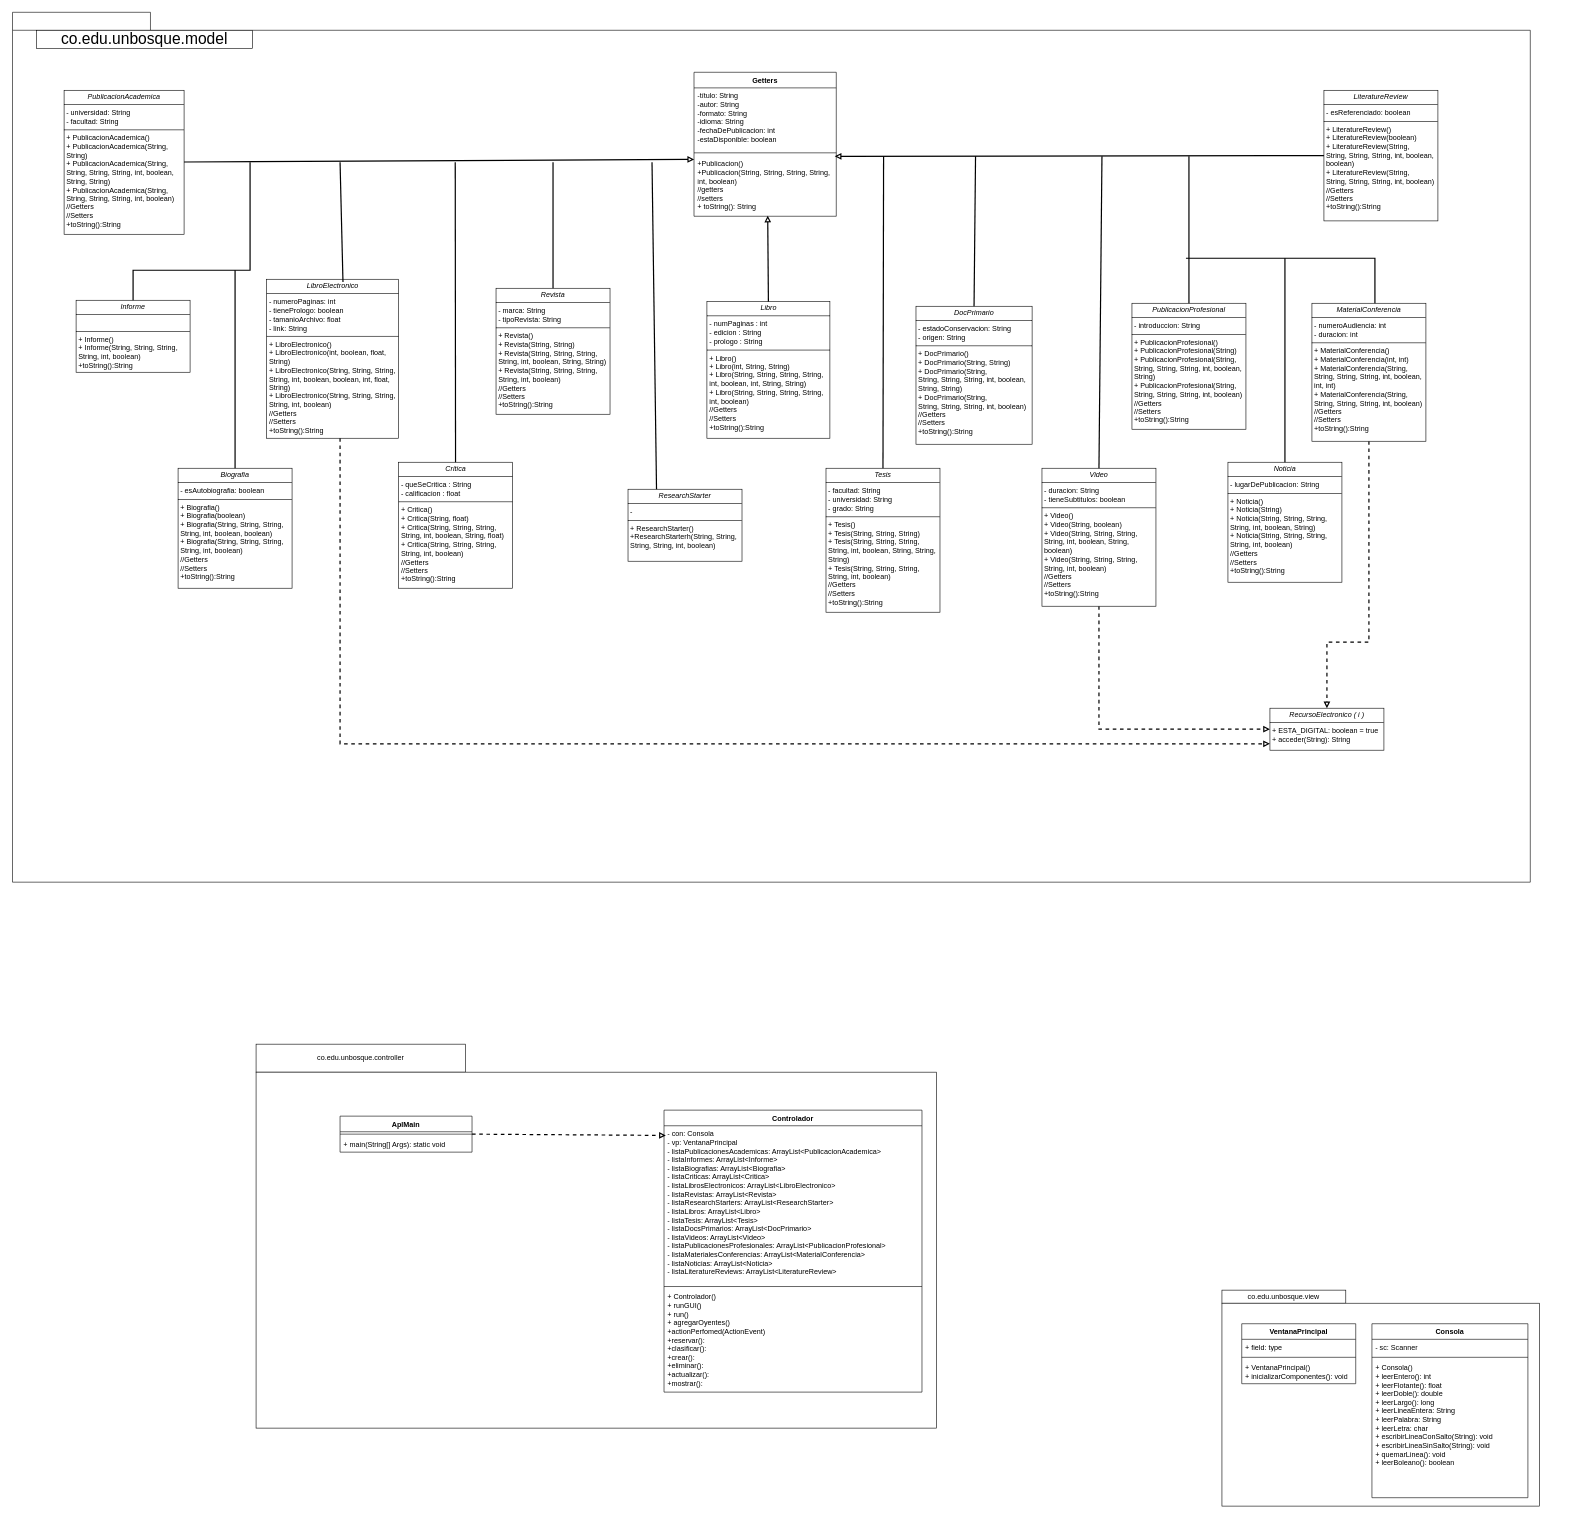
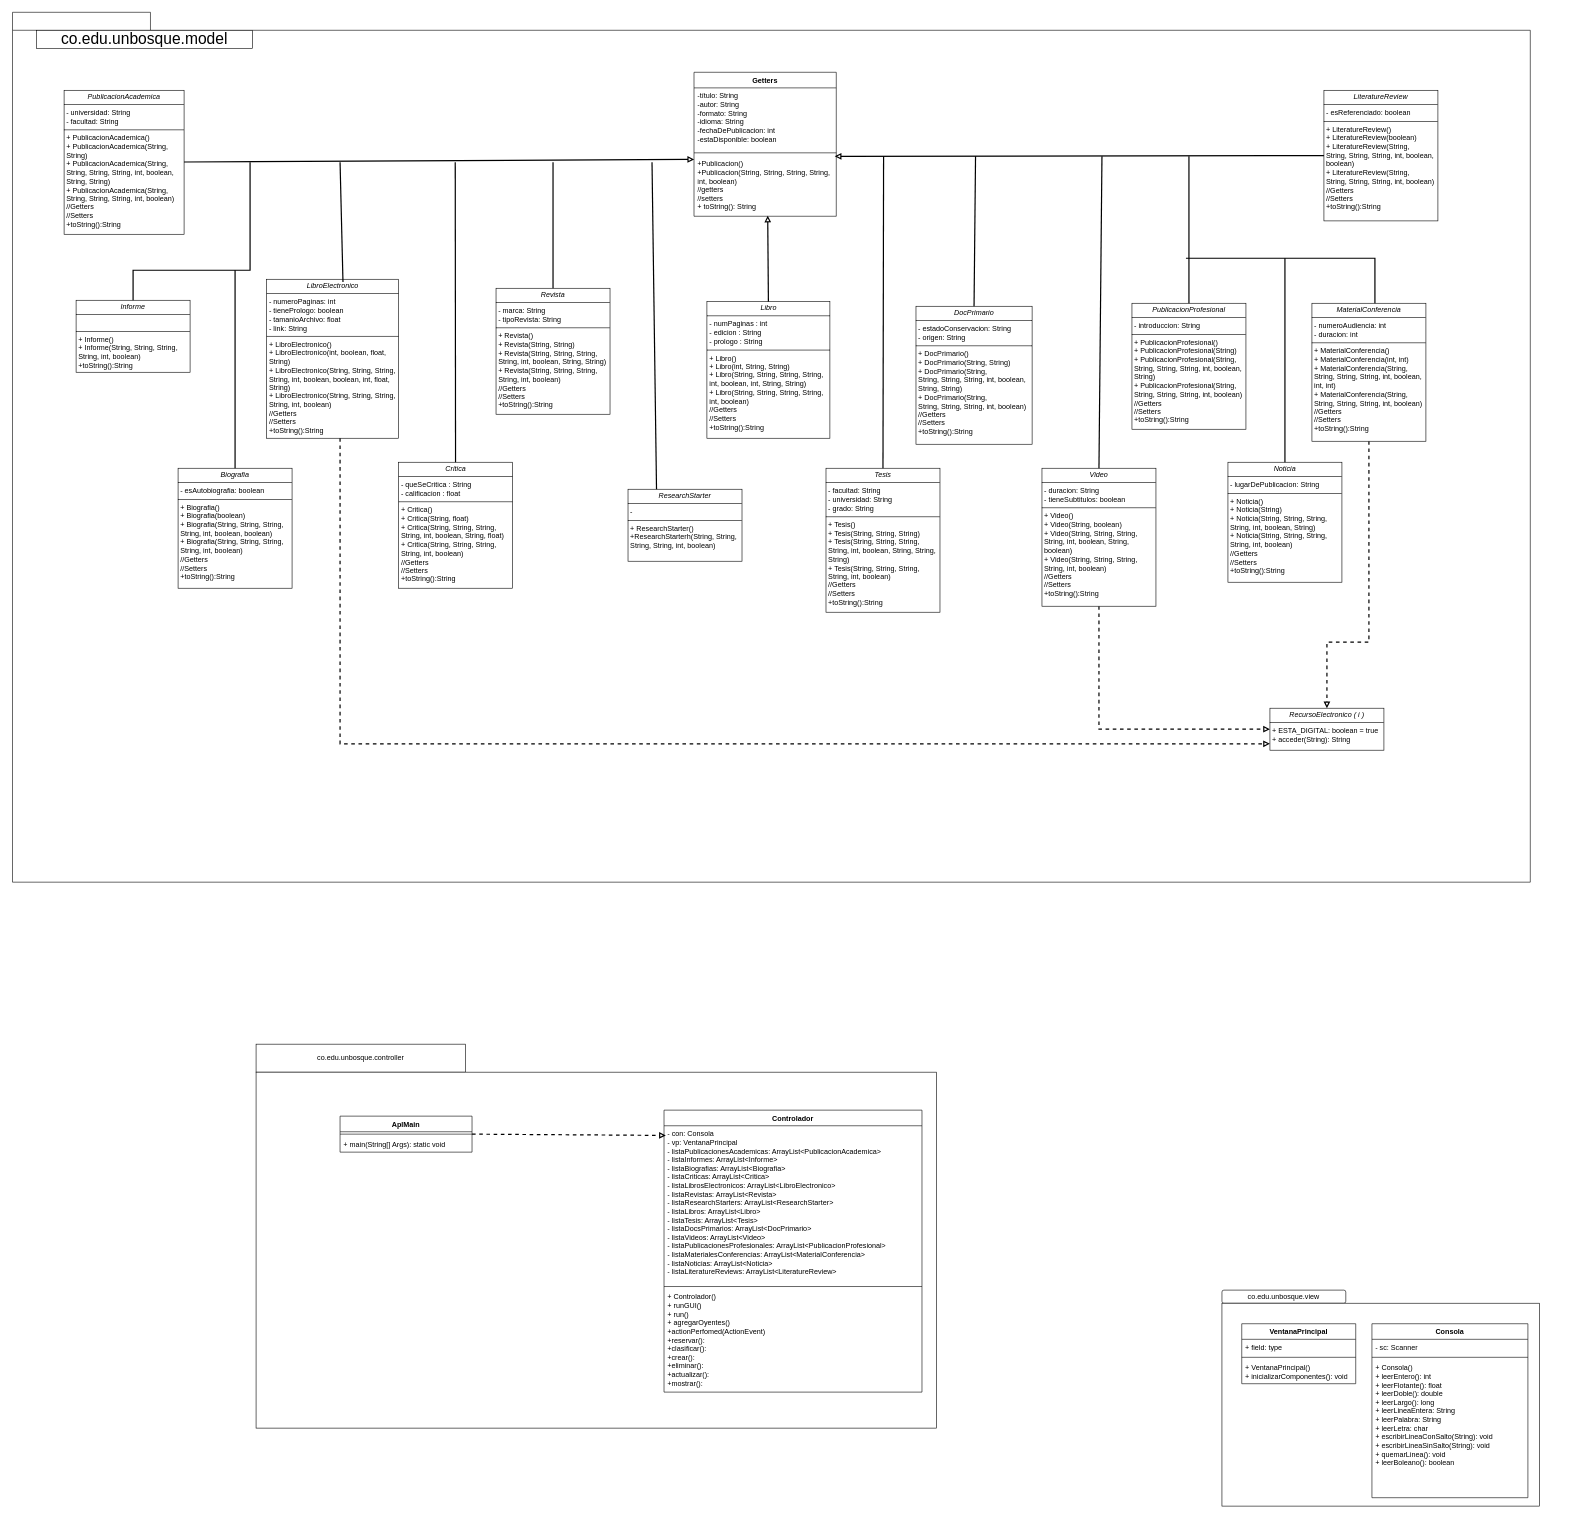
node "co.edu.unbosque.view": shape rectangle -> rounded rectangle
